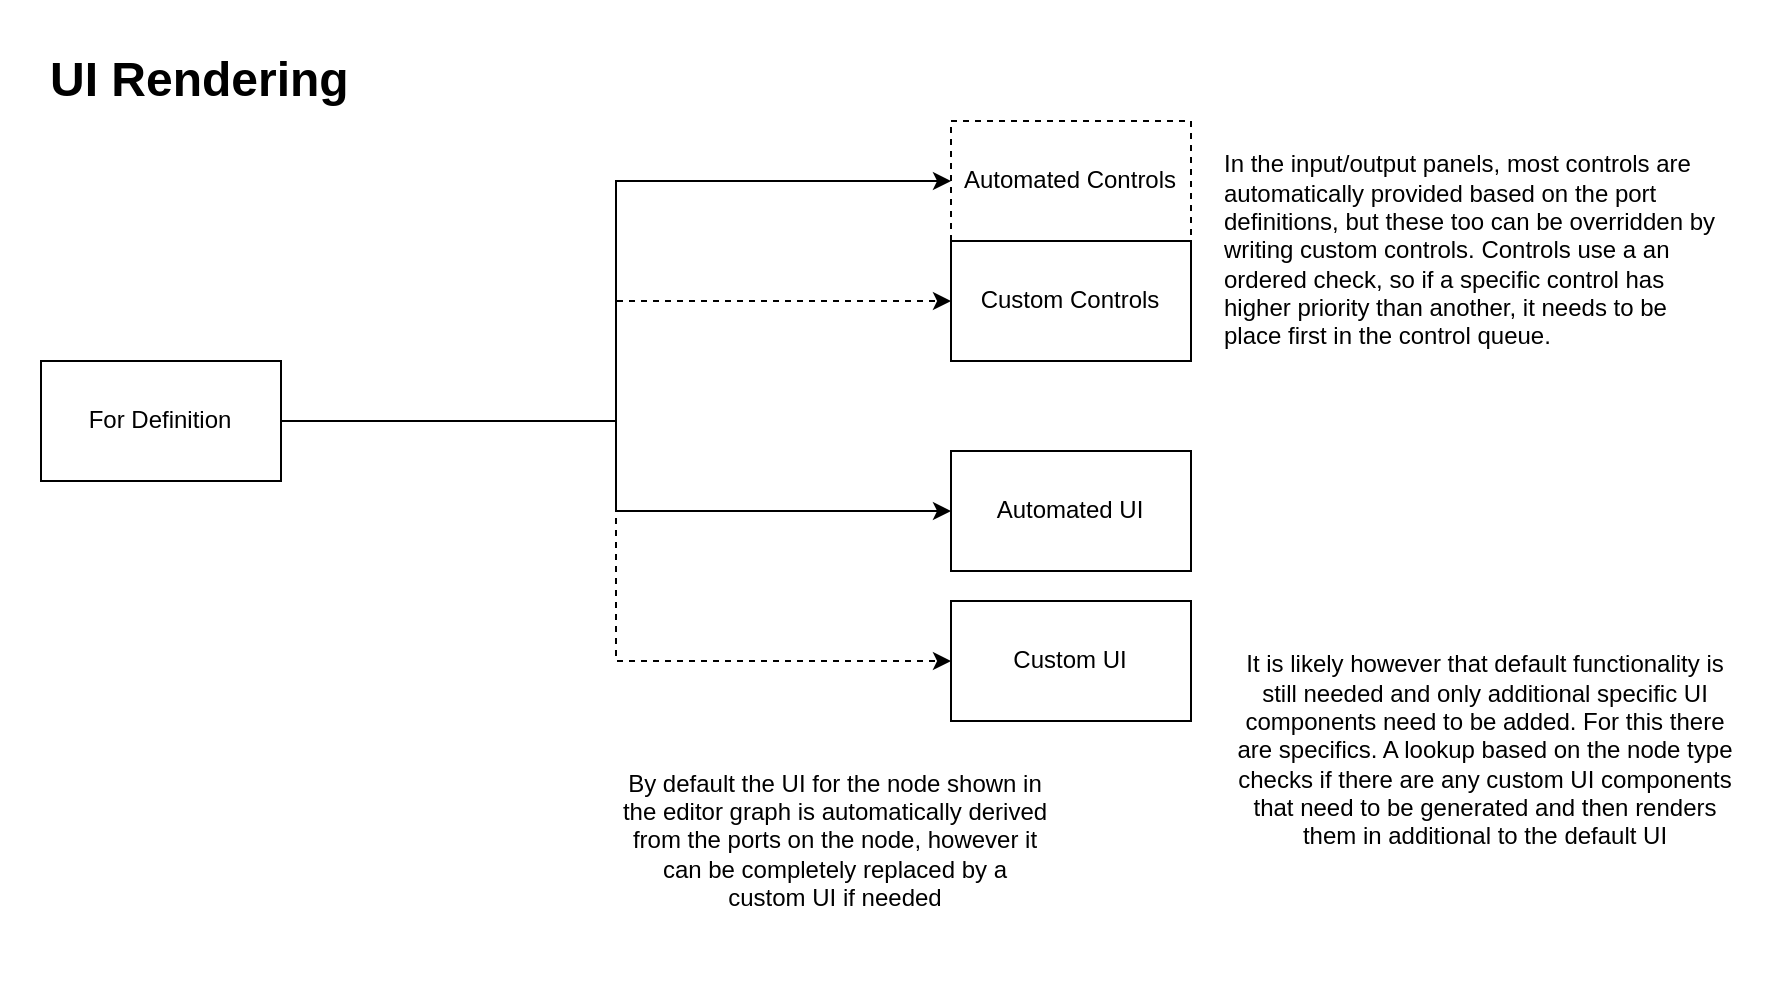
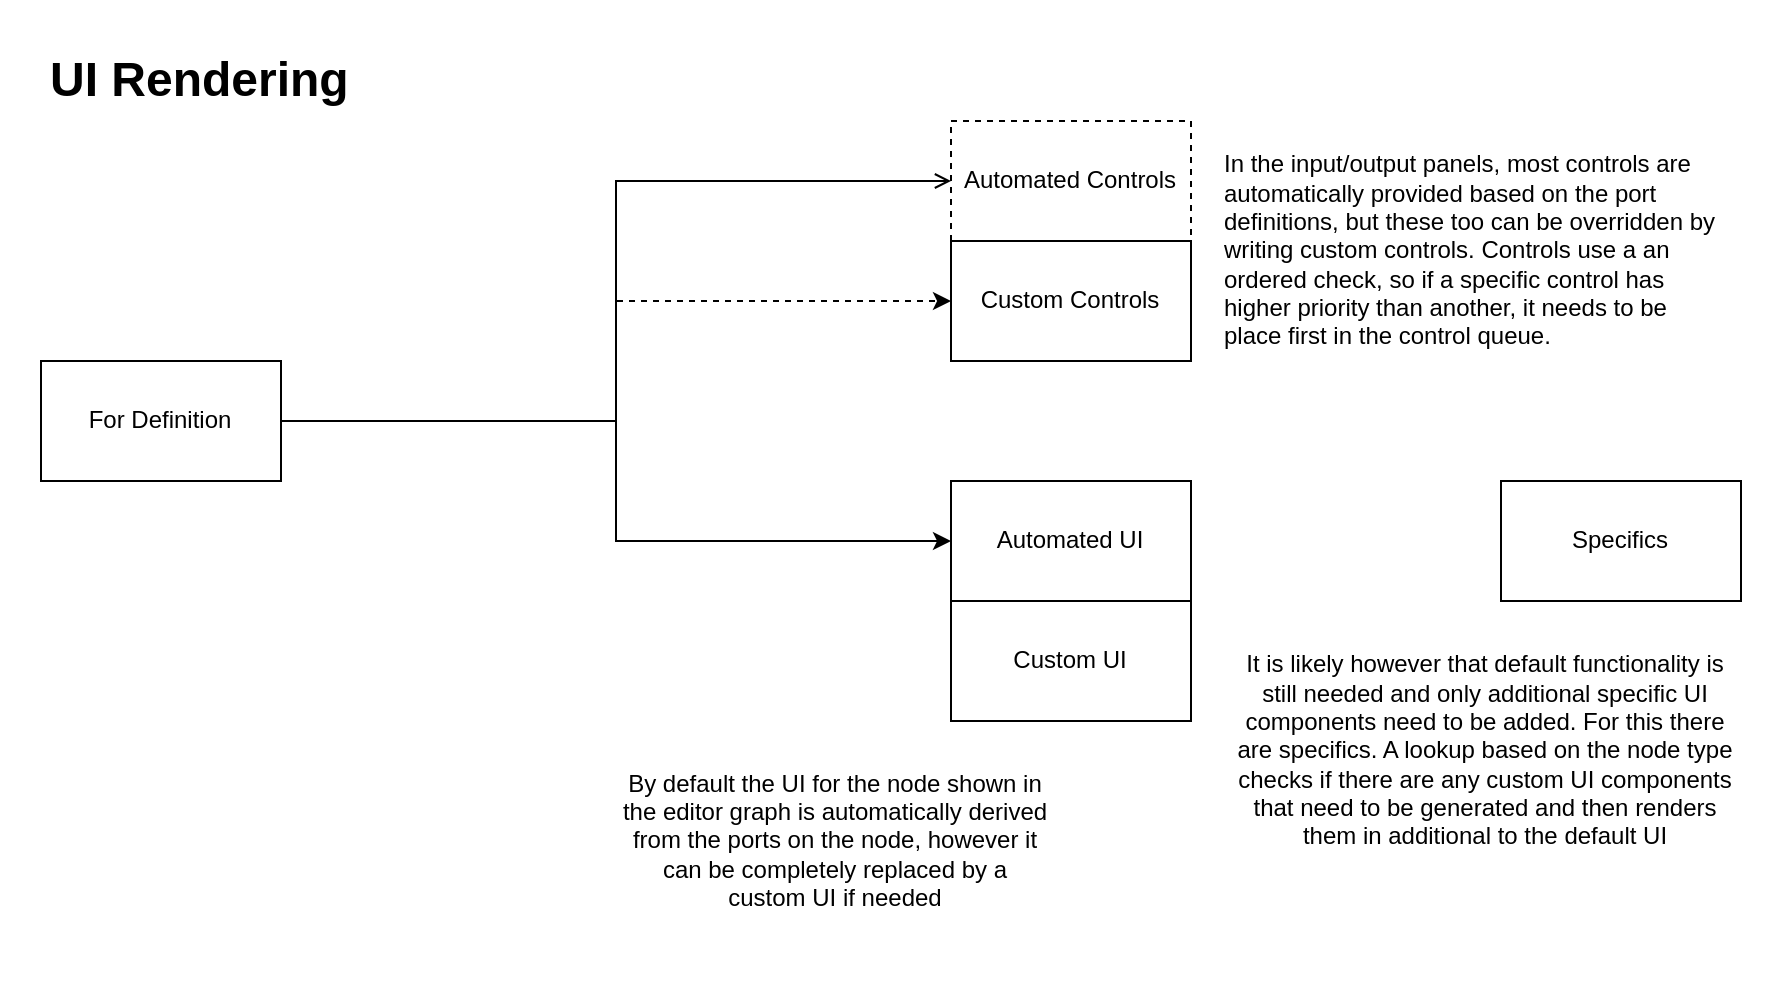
edge "For Definition" -> "Automated Controls": arrowhead classic -> open
node "Automated UI": moved (1071, 511) -> (1071, 541)
node "Specifics": added
edge "For Definition" -> "Custom UI": removed
